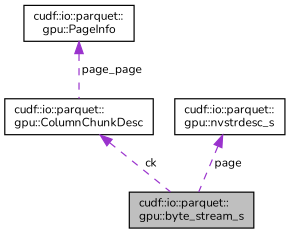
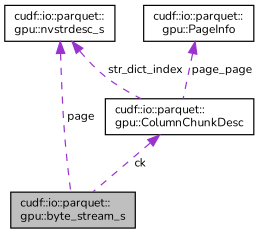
edge "cudf::io::parquet:: gpu::ColumnChunkDesc" -> "cudf::io::parquet:: gpu::nvstrdesc_s": added, label "str_dict_index"
